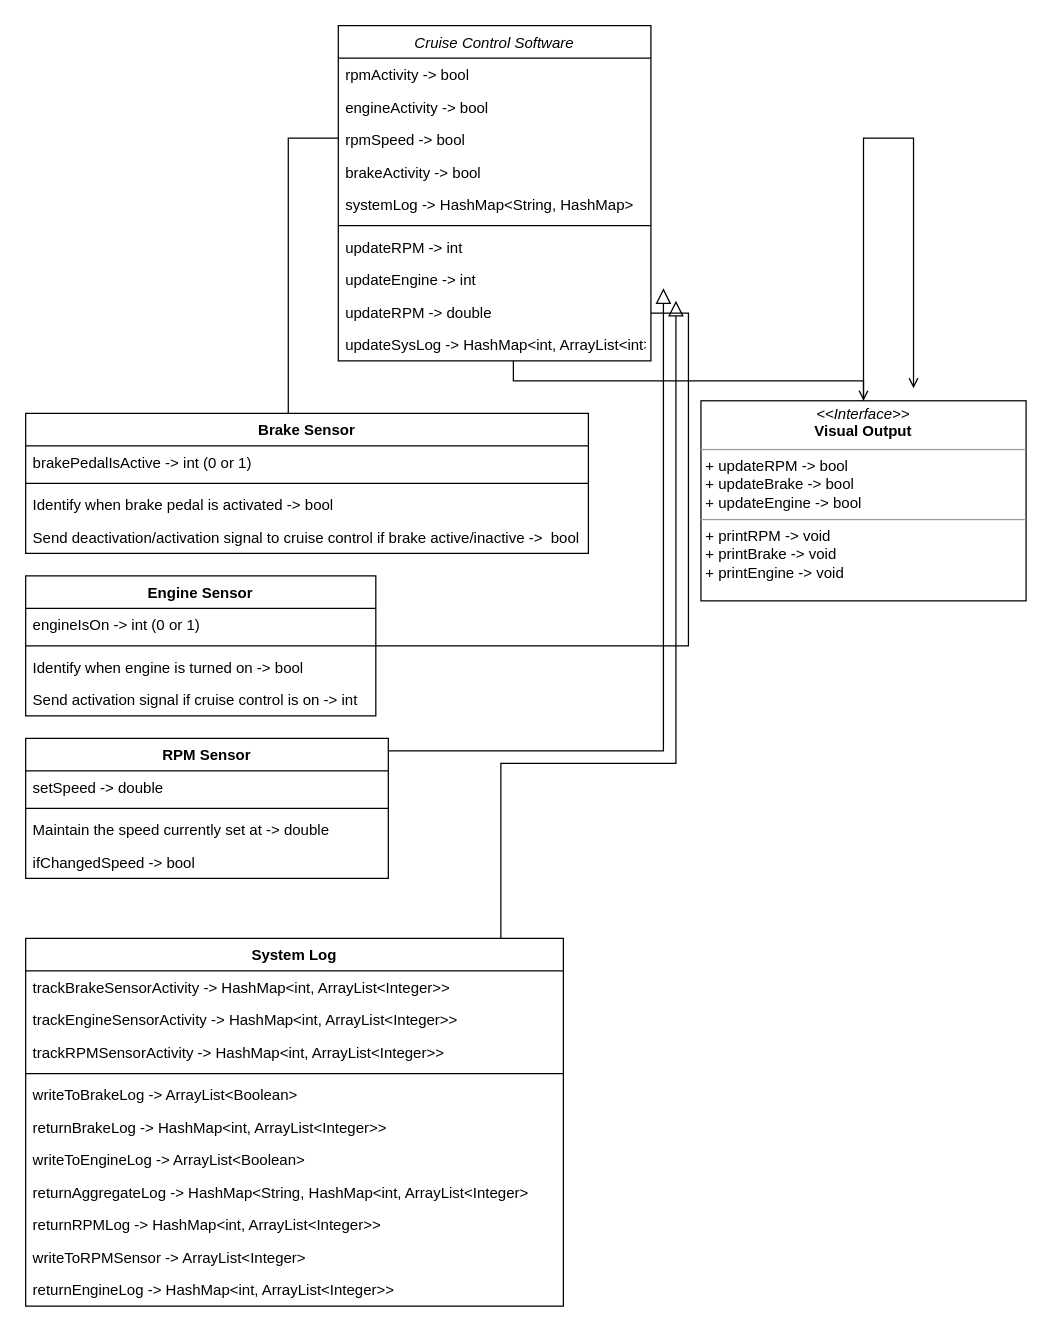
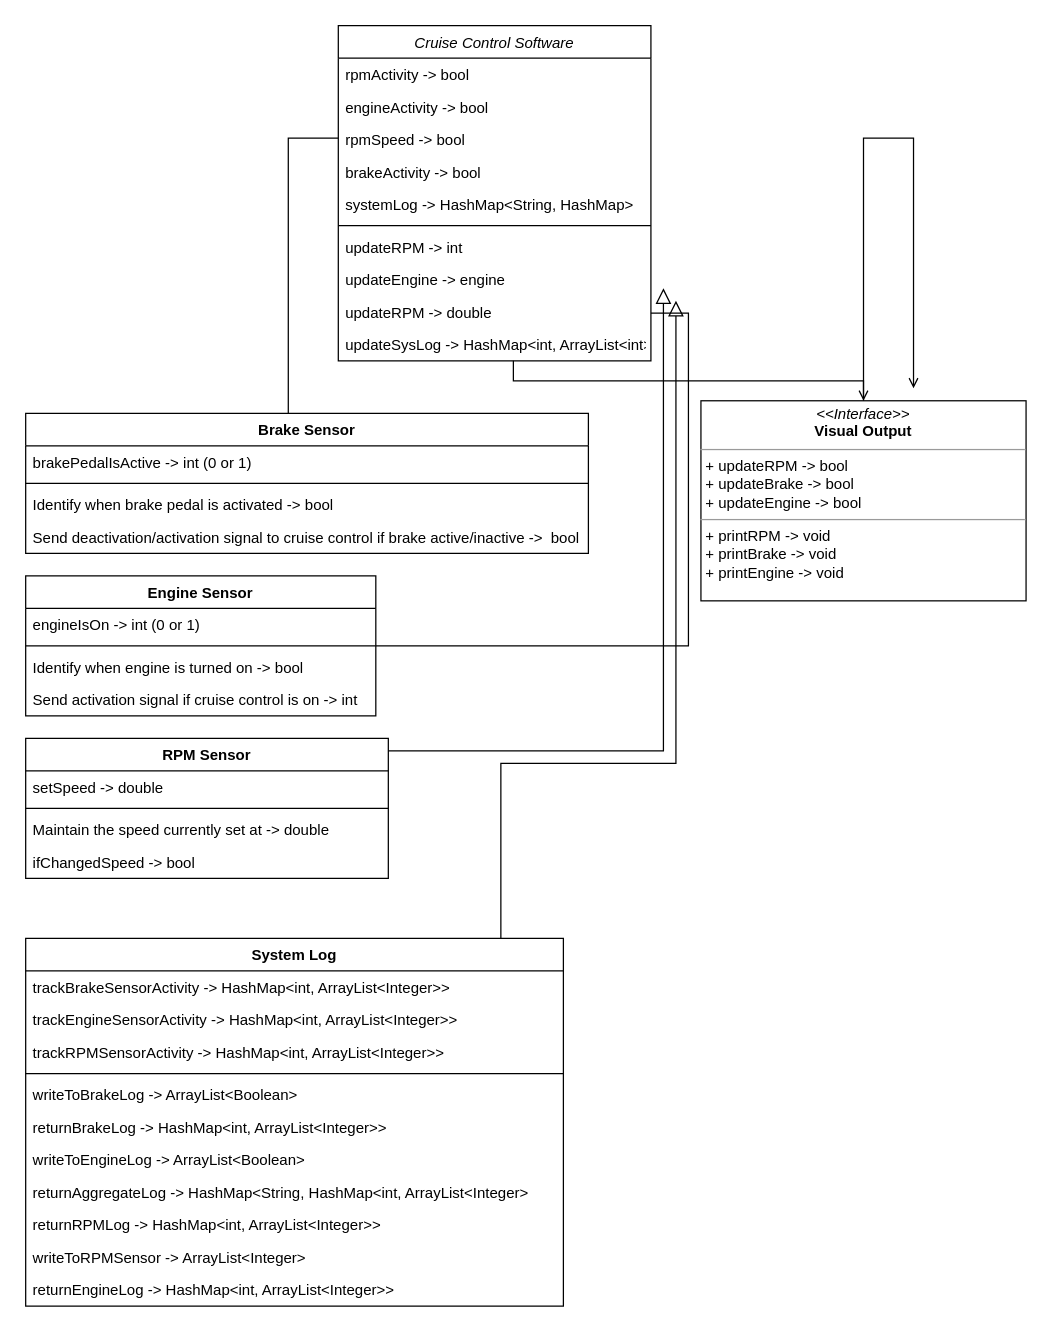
node "updateEngine -> int": label "updateEngine -> int" -> "updateEngine -> engine"
